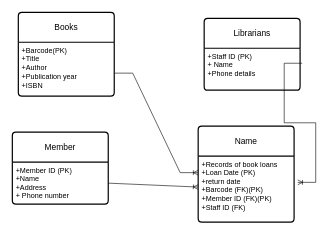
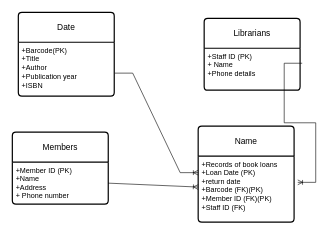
node "Books": label "Books" -> "Date"
node "Member": label "Member" -> "Members"
